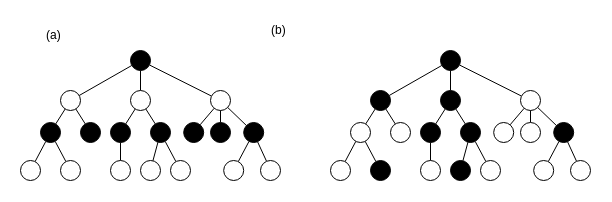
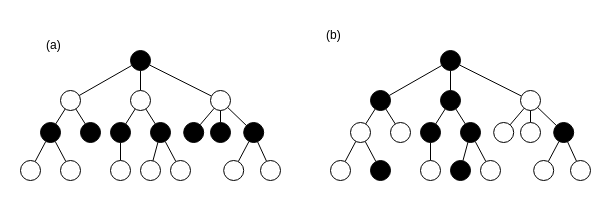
node "(b)": moved (306, 31) -> (361, 36)
node "(a)": moved (81, 36) -> (81, 46)
